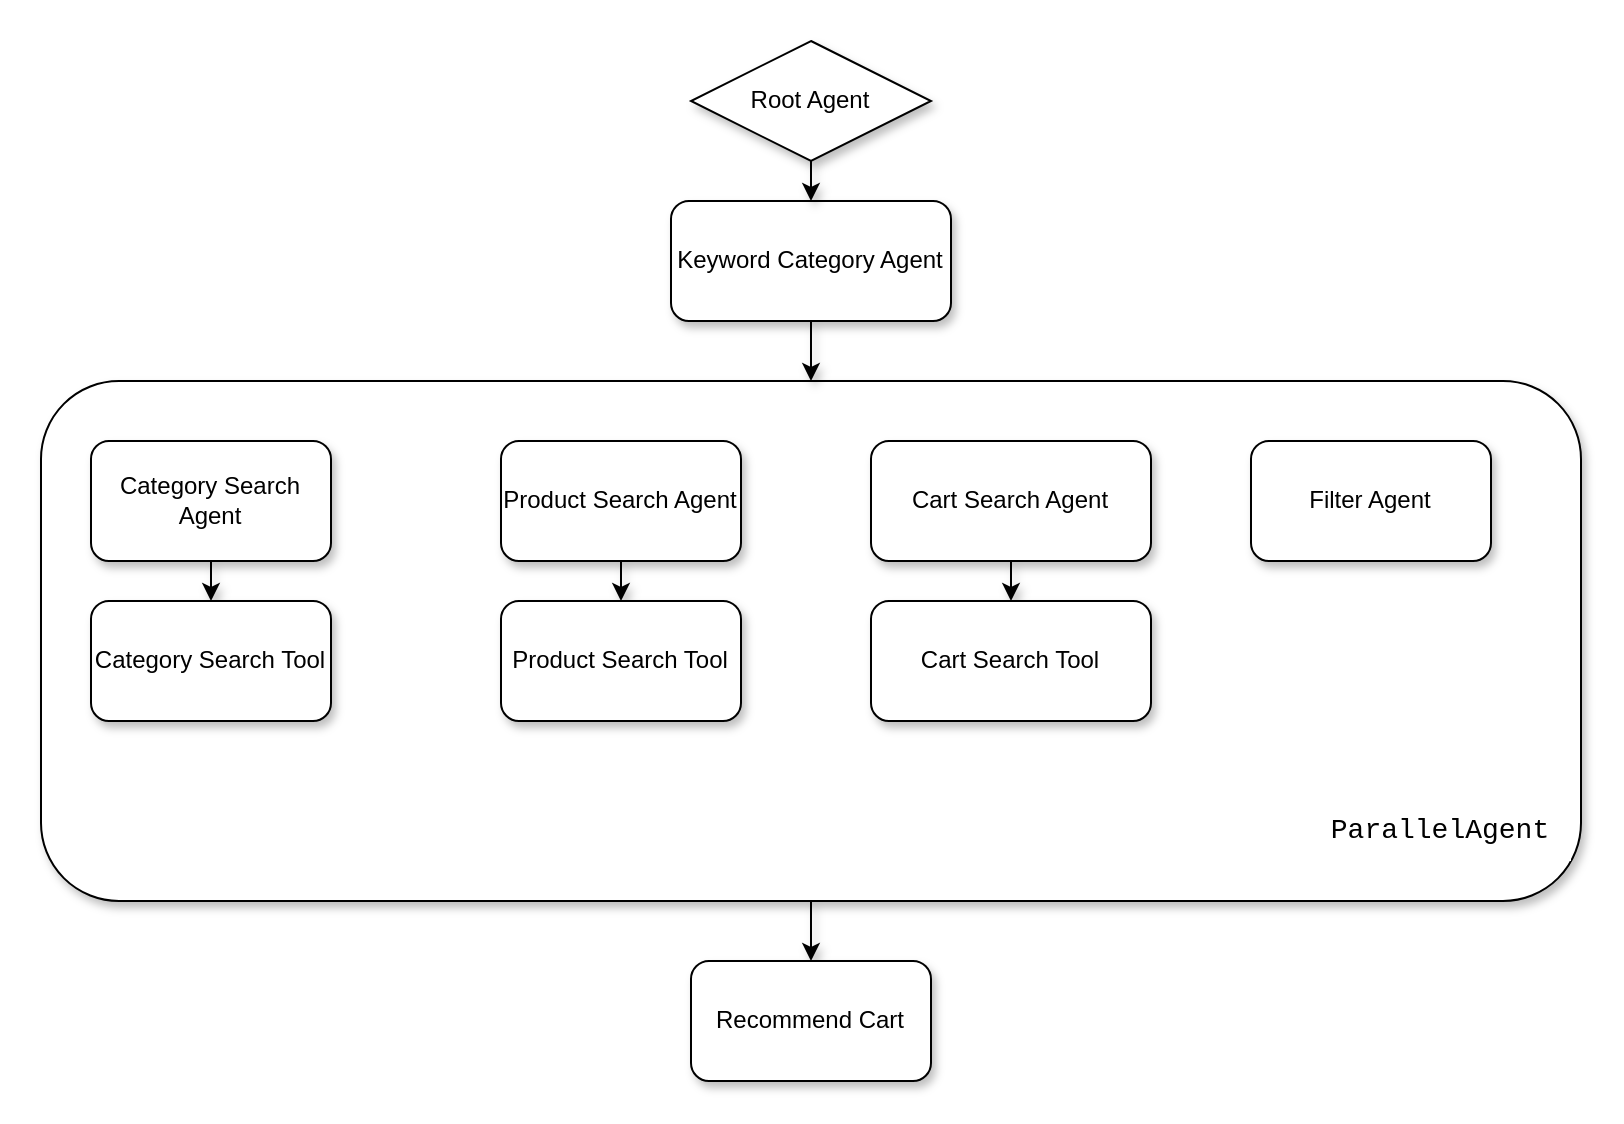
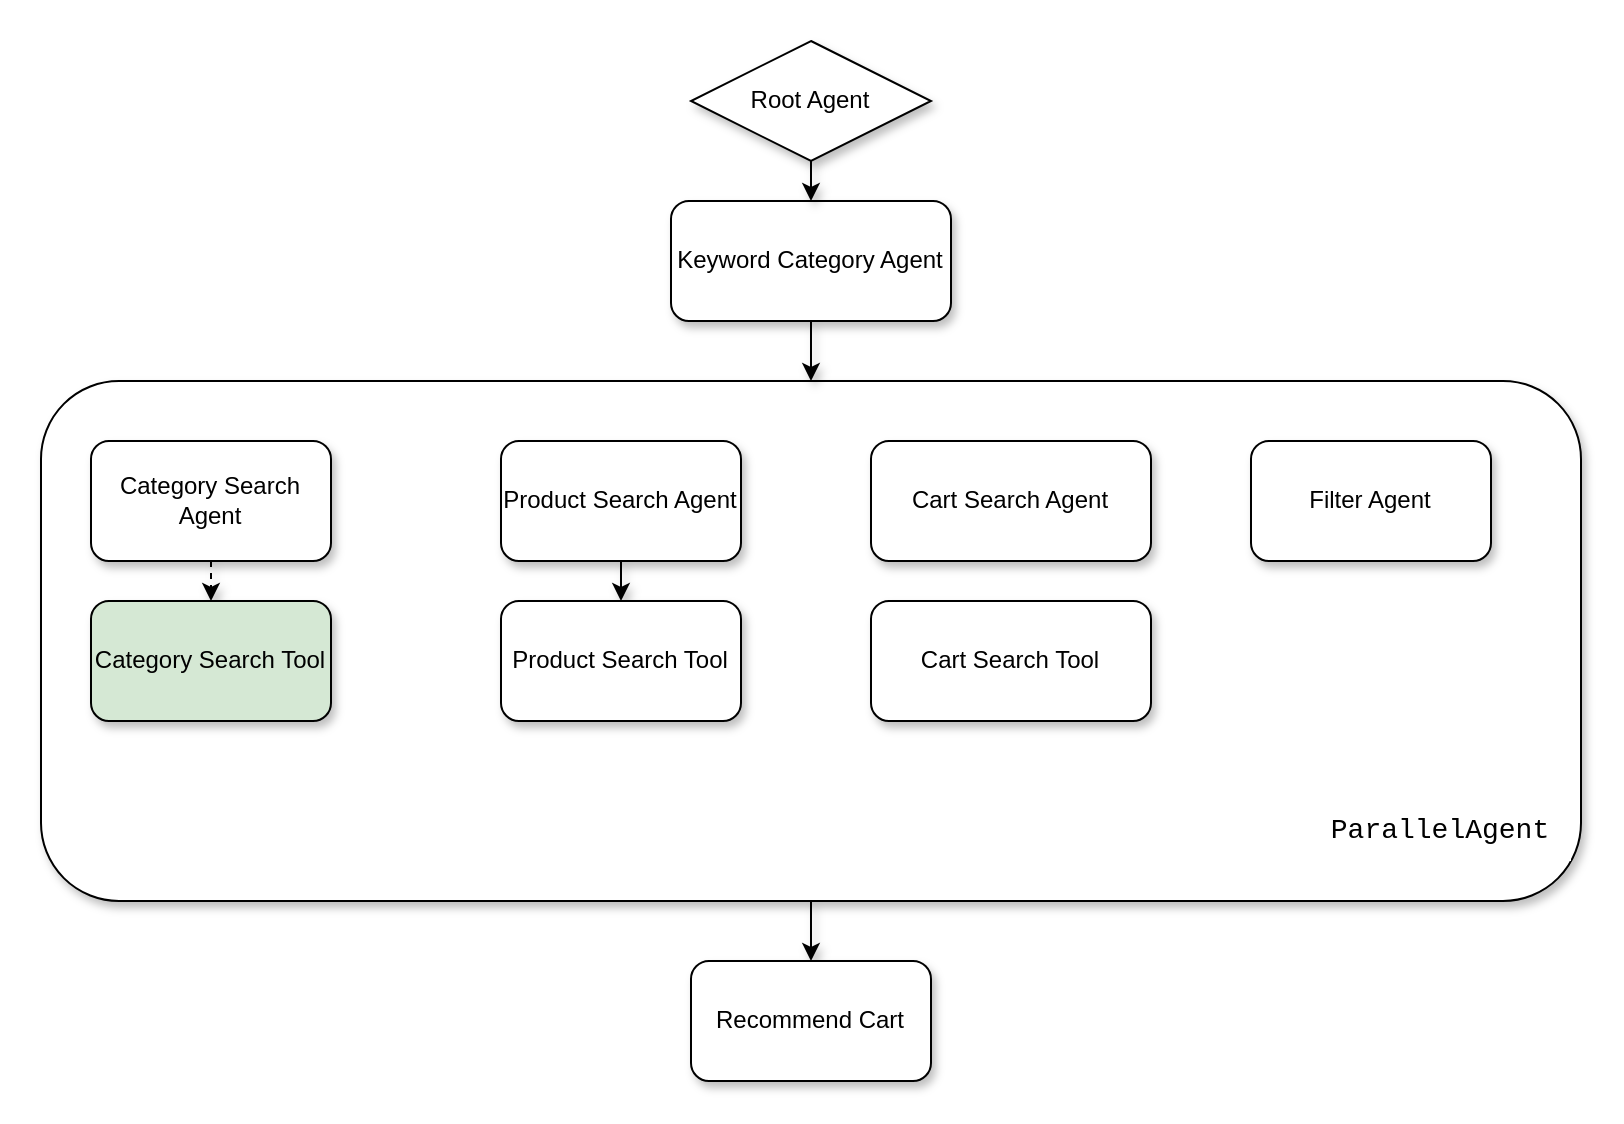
edge "Category Search Agent" -> "Category Search Tool": style solid -> dashed
edge "Cart Search Agent" -> "Cart Search Tool": removed
node "Category Search Tool": fillcolor #ffffff -> #d5e8d4
